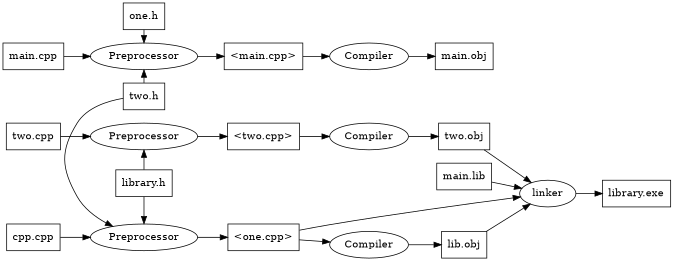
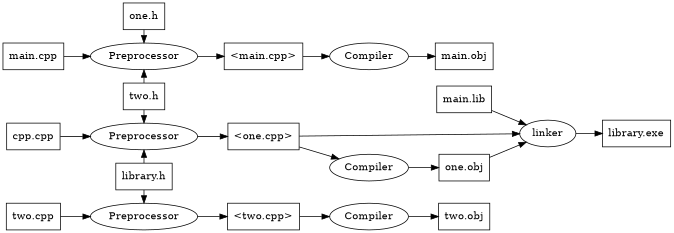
edge "two.obj" -> "linker": removed
node "lib.obj": label "lib.obj" -> "one.obj"
